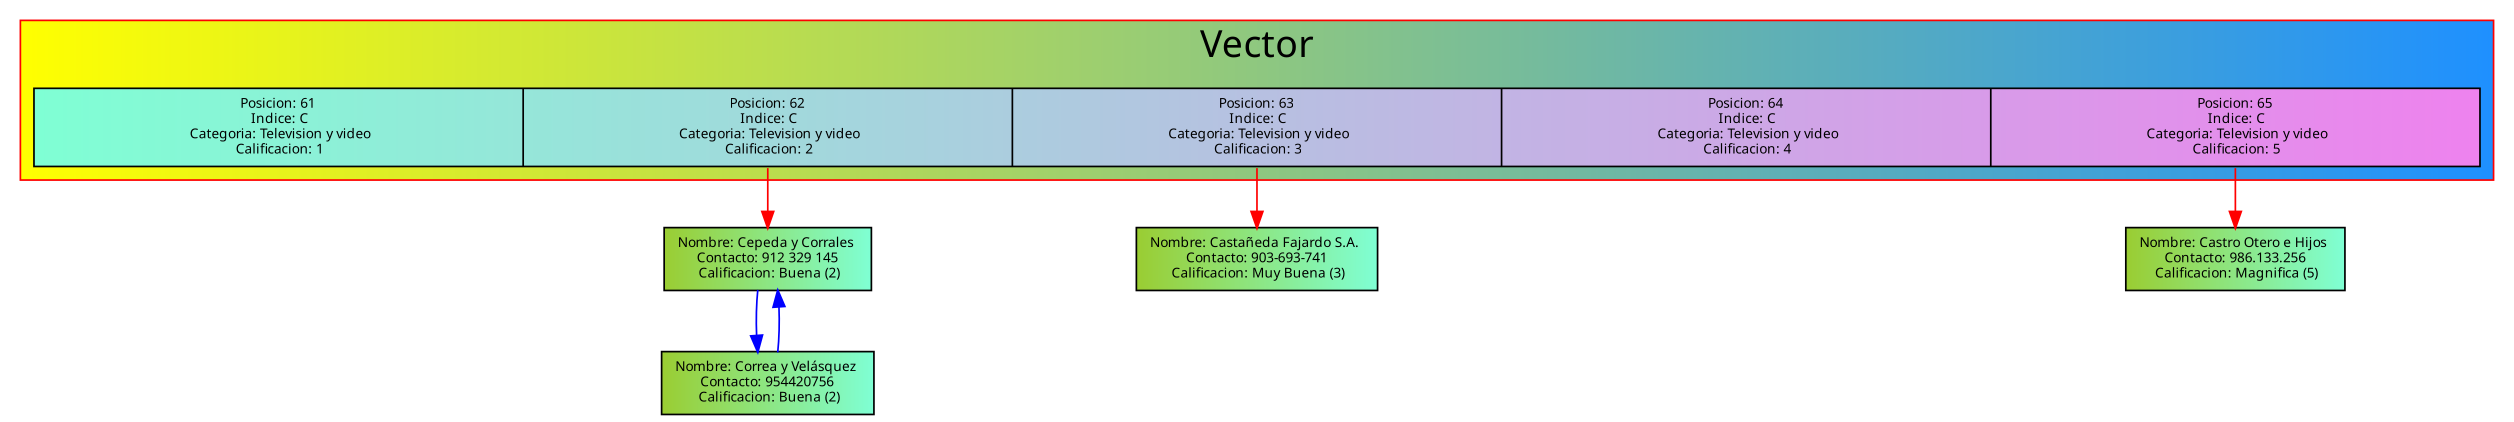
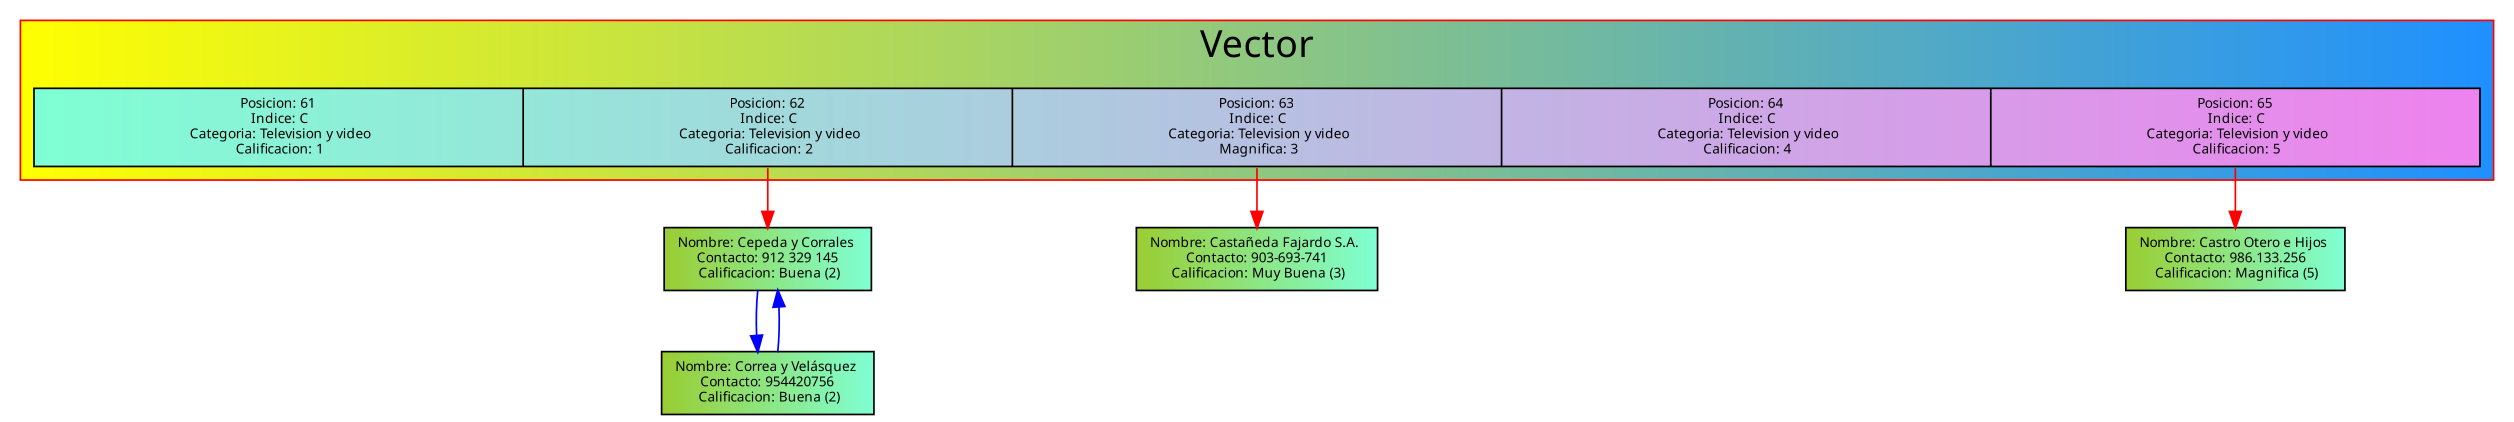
node "Posicion: 61": text "Calificacion: 3" -> "Magnifica: 3"
